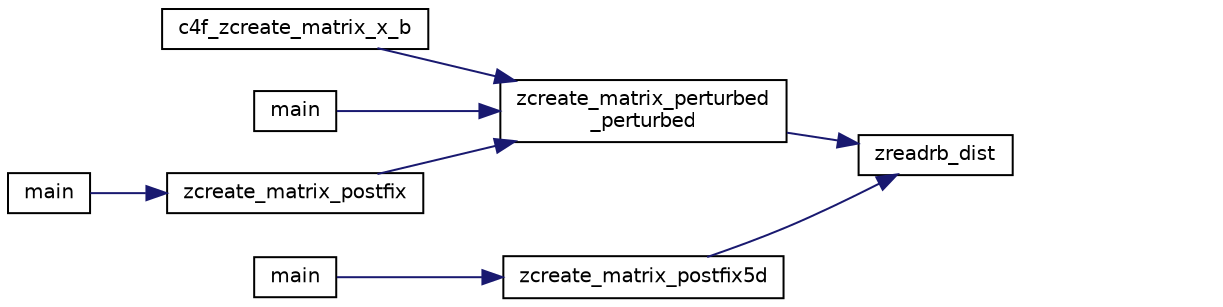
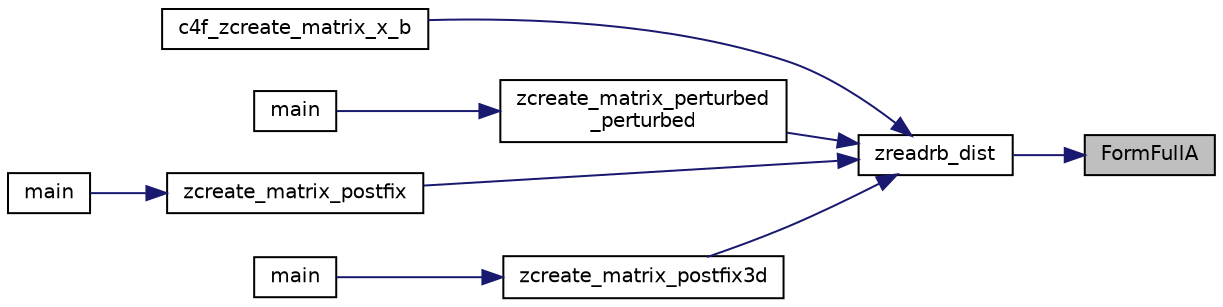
edge "c4f_zcreate_matrix_x_b" -> "zcreate_matrix_perturbed _perturbed": now "c4f_zcreate_matrix_x_b" -> "zreadrb_dist"
node "FormFullA": added
edge "zcreate_matrix_postfix" -> "zcreate_matrix_perturbed _perturbed": now "zcreate_matrix_postfix" -> "zreadrb_dist"
node "zcreate_matrix_postfix5d": label "zcreate_matrix_postfix5d" -> "zcreate_matrix_postfix3d"
